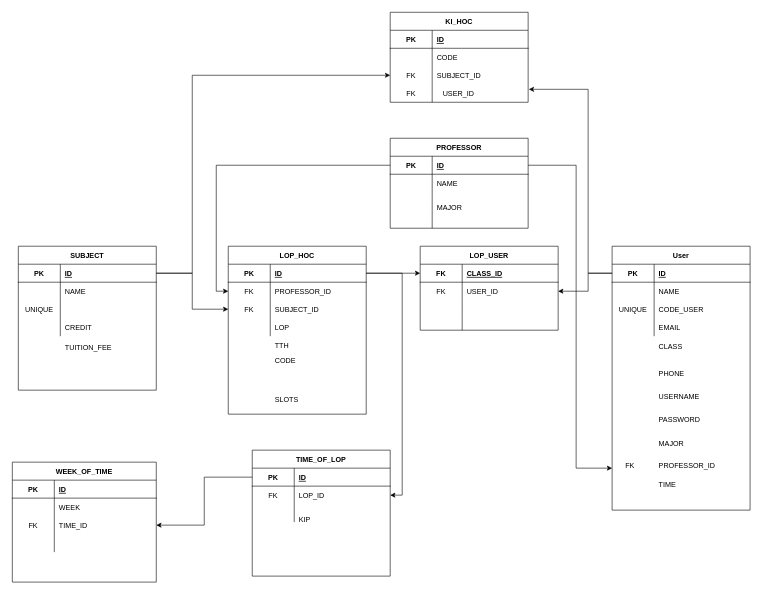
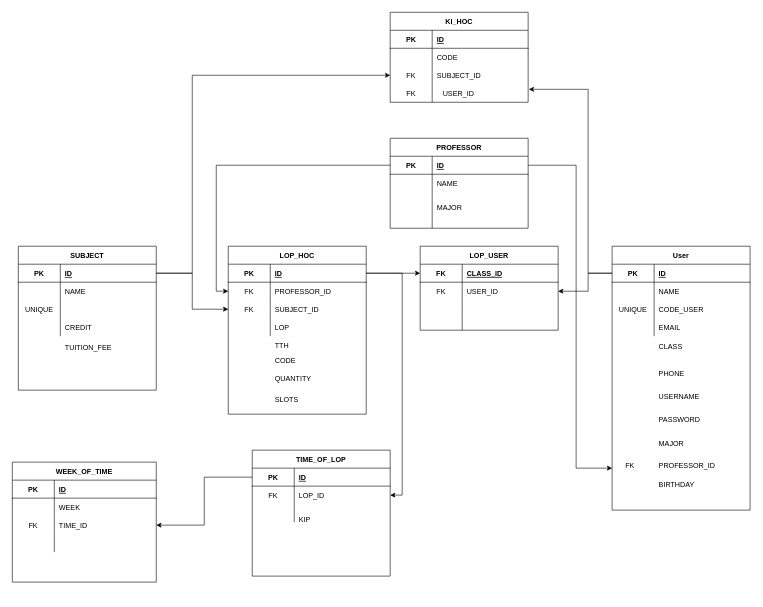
node "QUANTITY": added
node "TIME": label "TIME" -> "BIRTHDAY"
